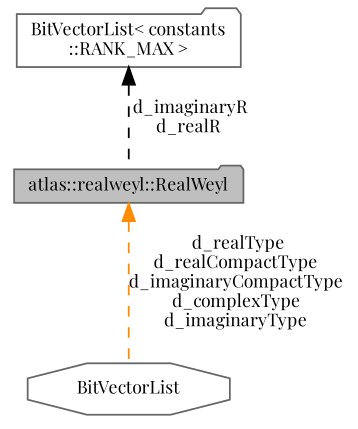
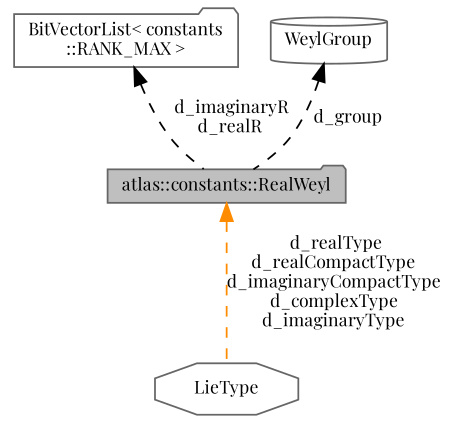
node "WeylGroup": added
node "atlas::realweyl::RealWeyl": label "atlas::realweyl::RealWeyl" -> "atlas::constants::RealWeyl"
node "BitVectorList": label "BitVectorList" -> "LieType"
